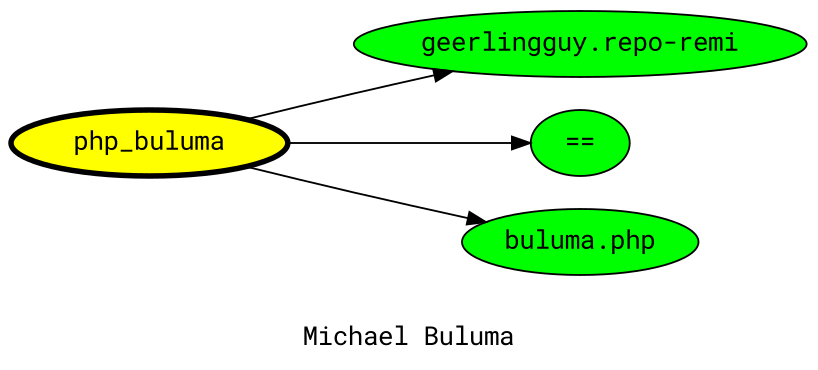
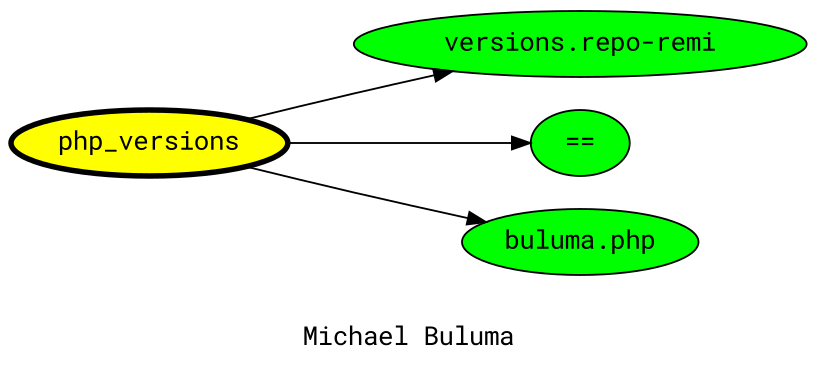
node "geerlingguy.repo-remi": label "geerlingguy.repo-remi" -> "versions.repo-remi"
node "php_buluma": label "php_buluma" -> "php_versions"
